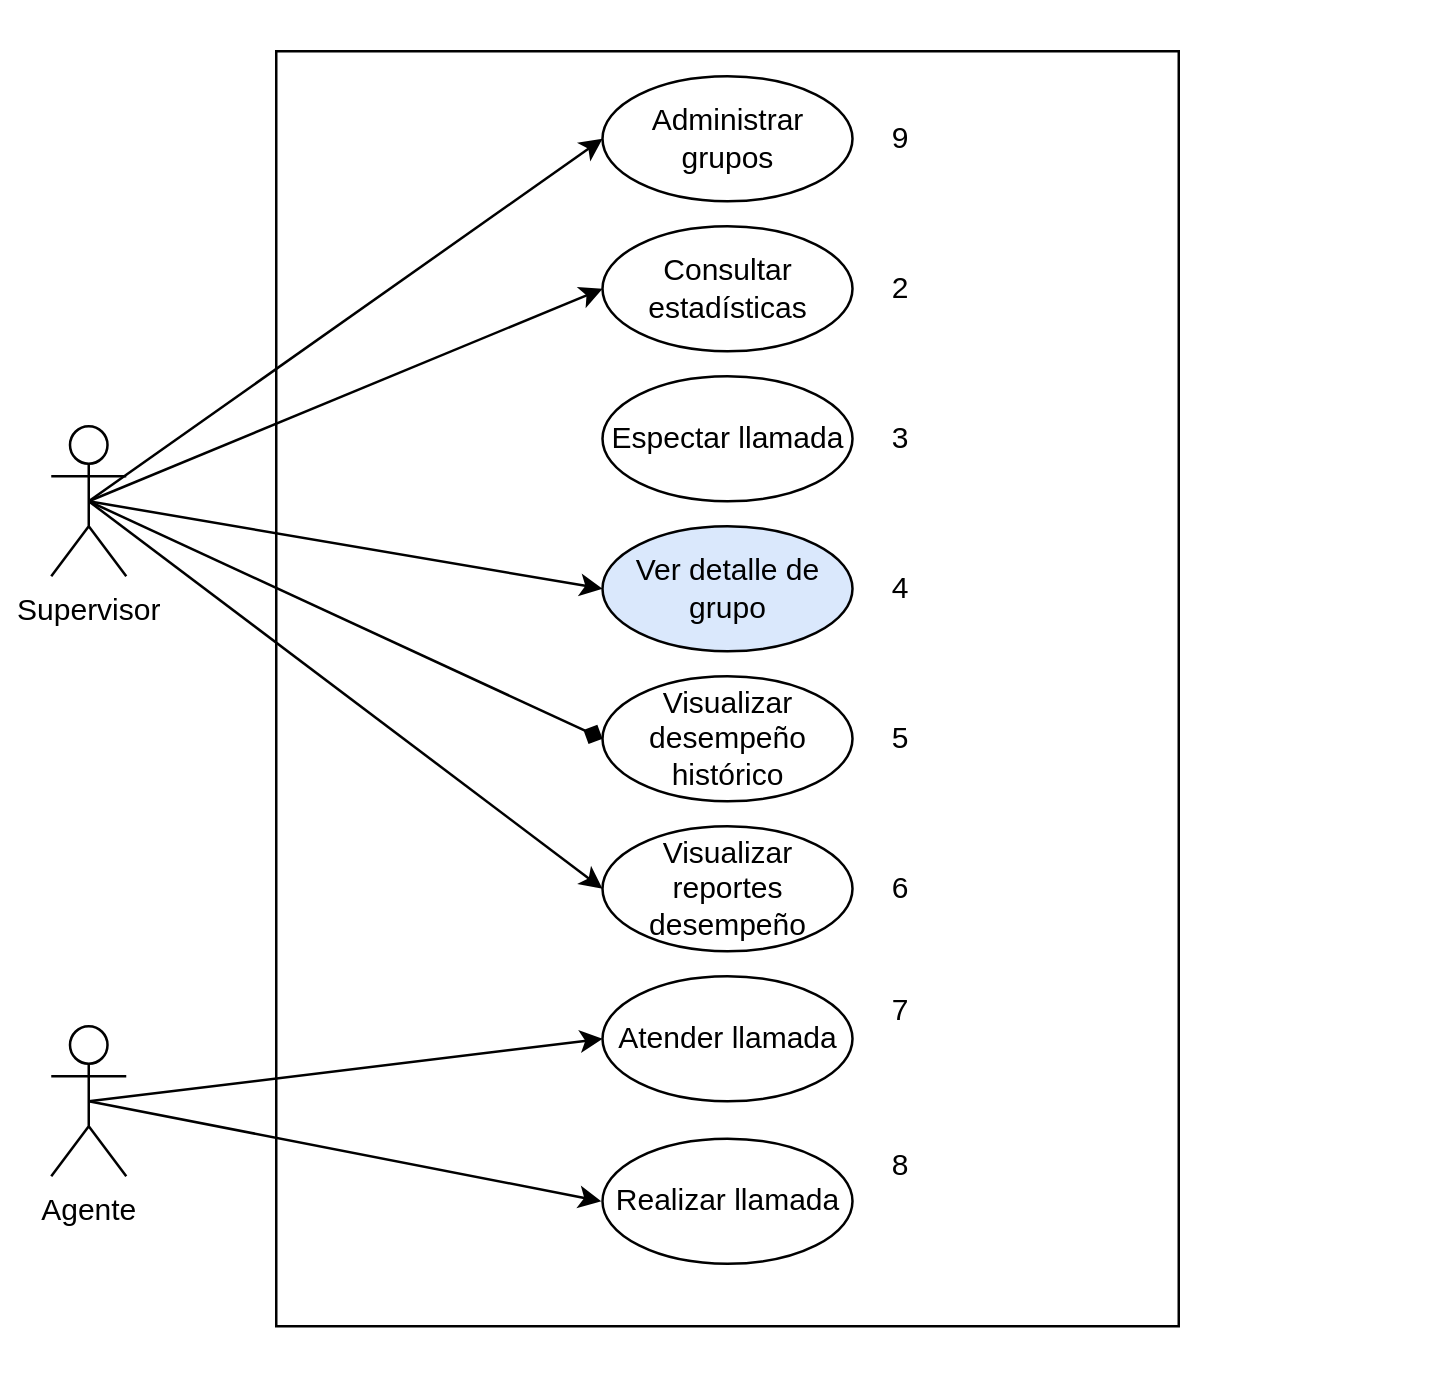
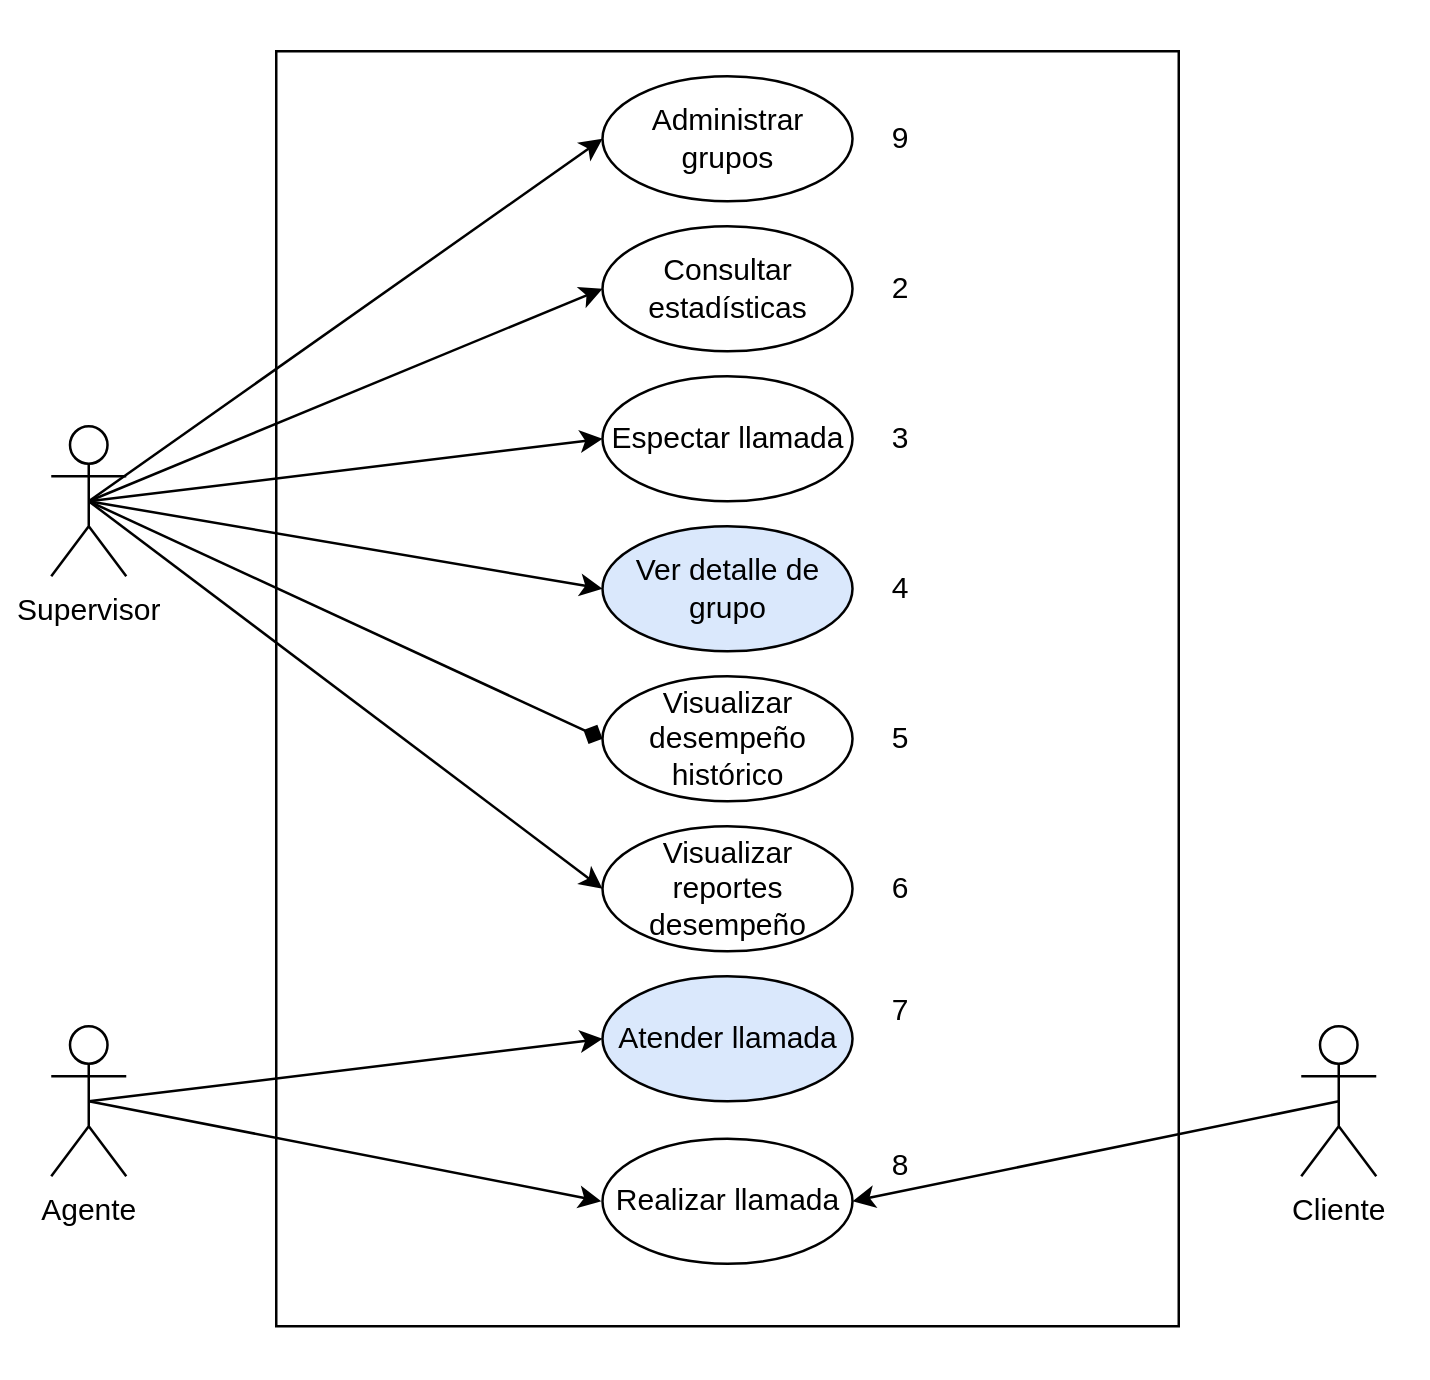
edge "Supervisor" -> "Espectar llamada": added
node "Atender llamada": fillcolor #ffffff -> #dae8fc
node "Cliente": added
edge "Cliente" -> "Realizar llamada": added
